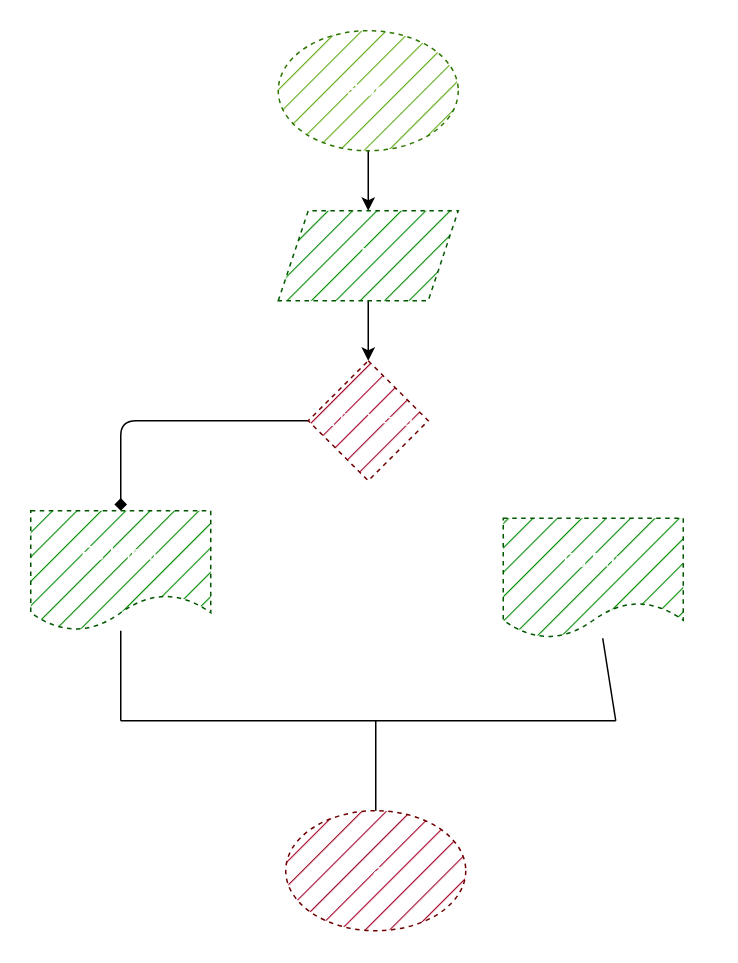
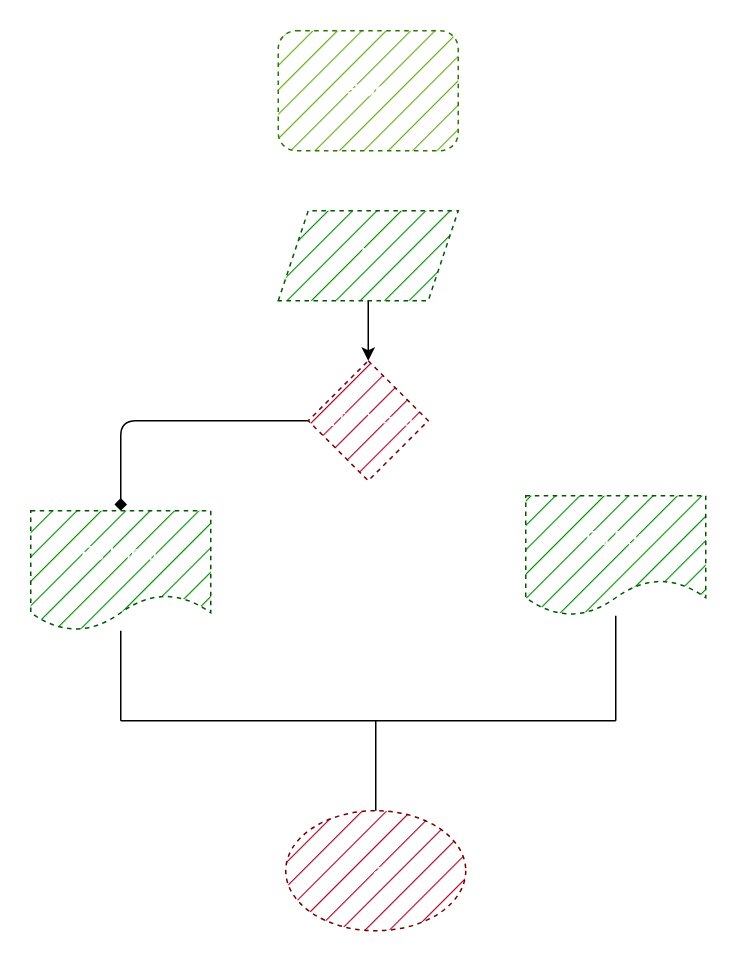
node "Start": shape ellipse -> rounded rectangle
edge "Start" -> "N": removed
node "Es Par": moved (593, 578) -> (616, 556)
